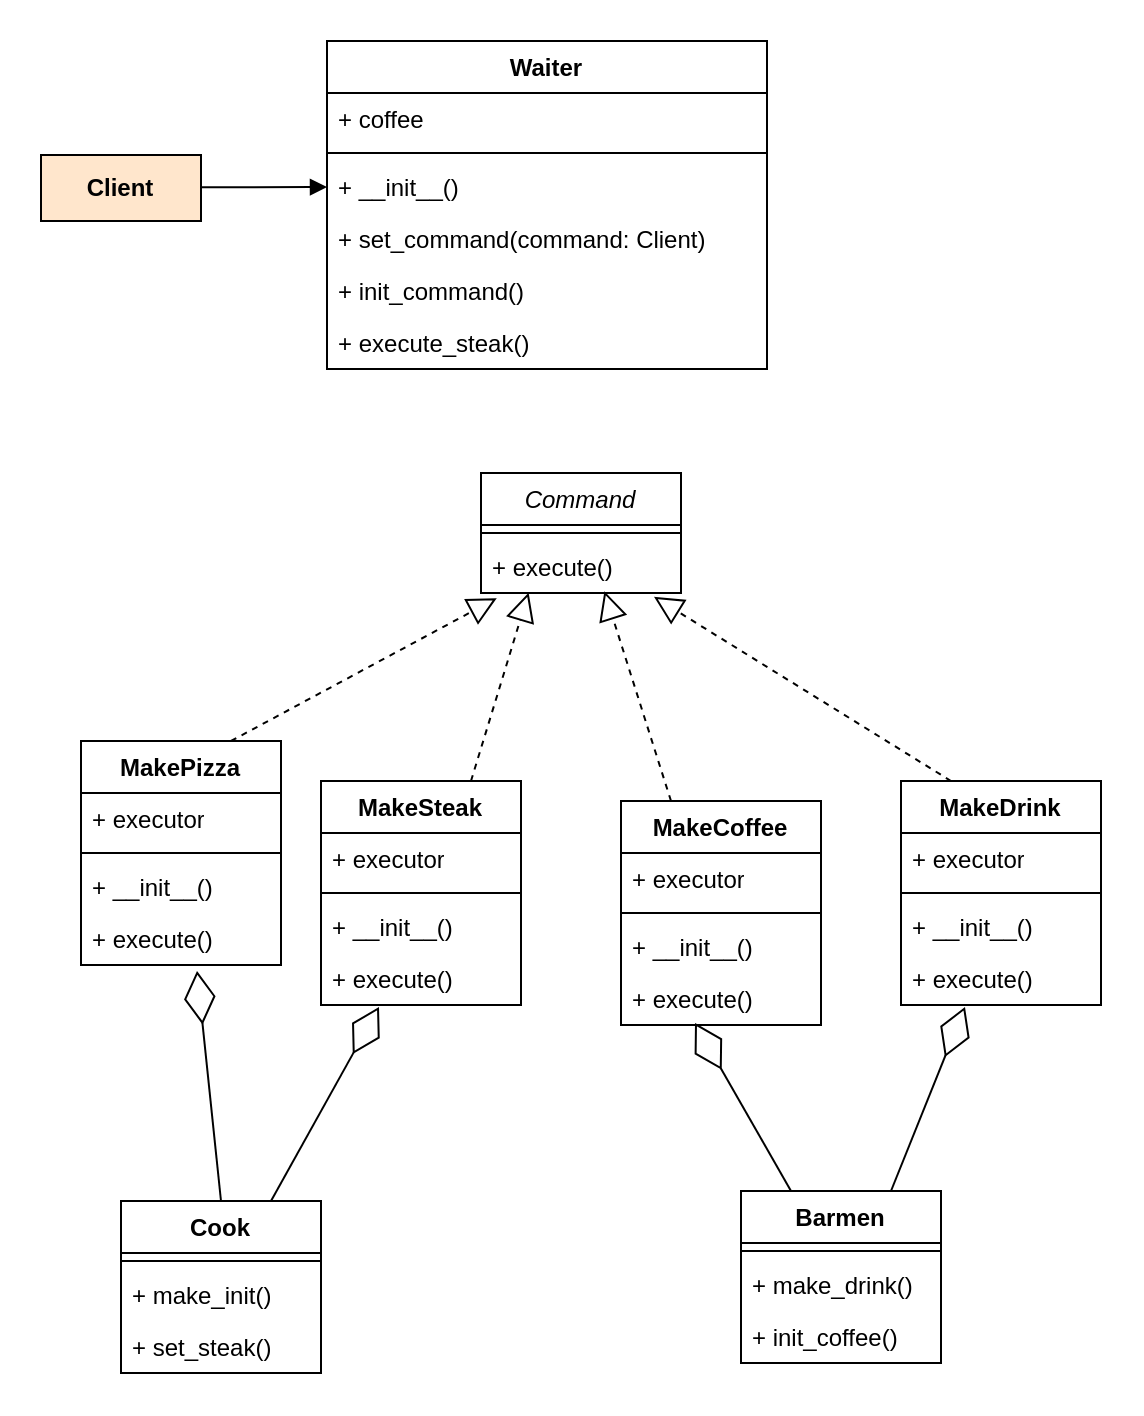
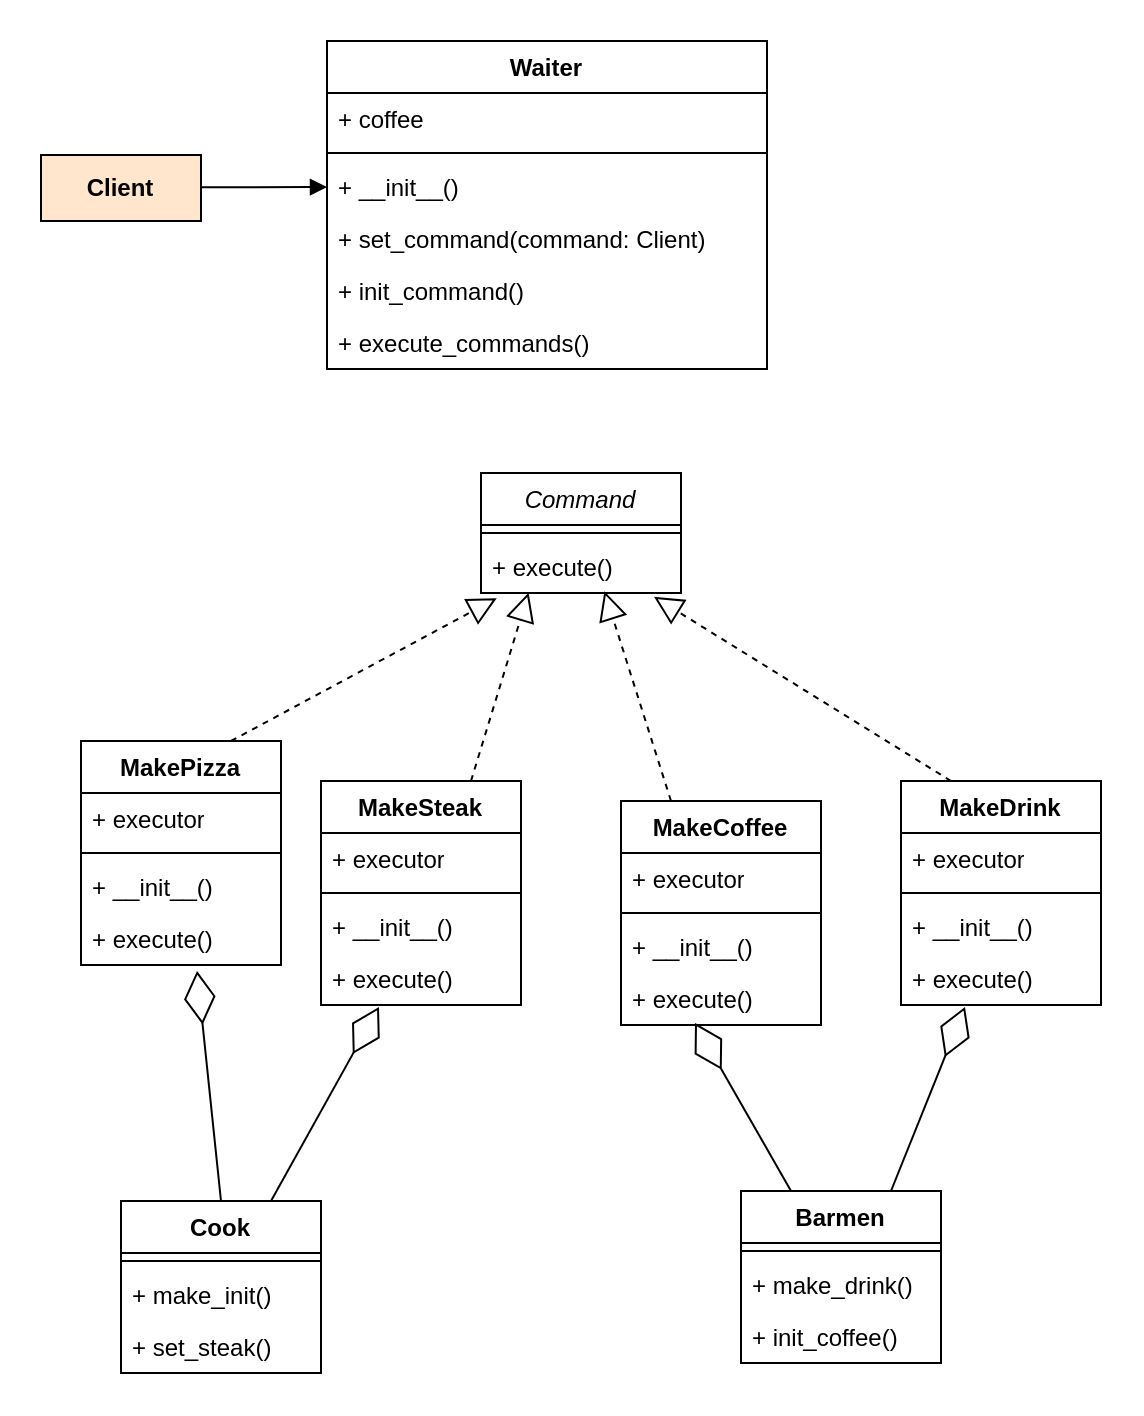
node "+ execute_steak()": label "+ execute_steak()" -> "+ execute_commands()"
